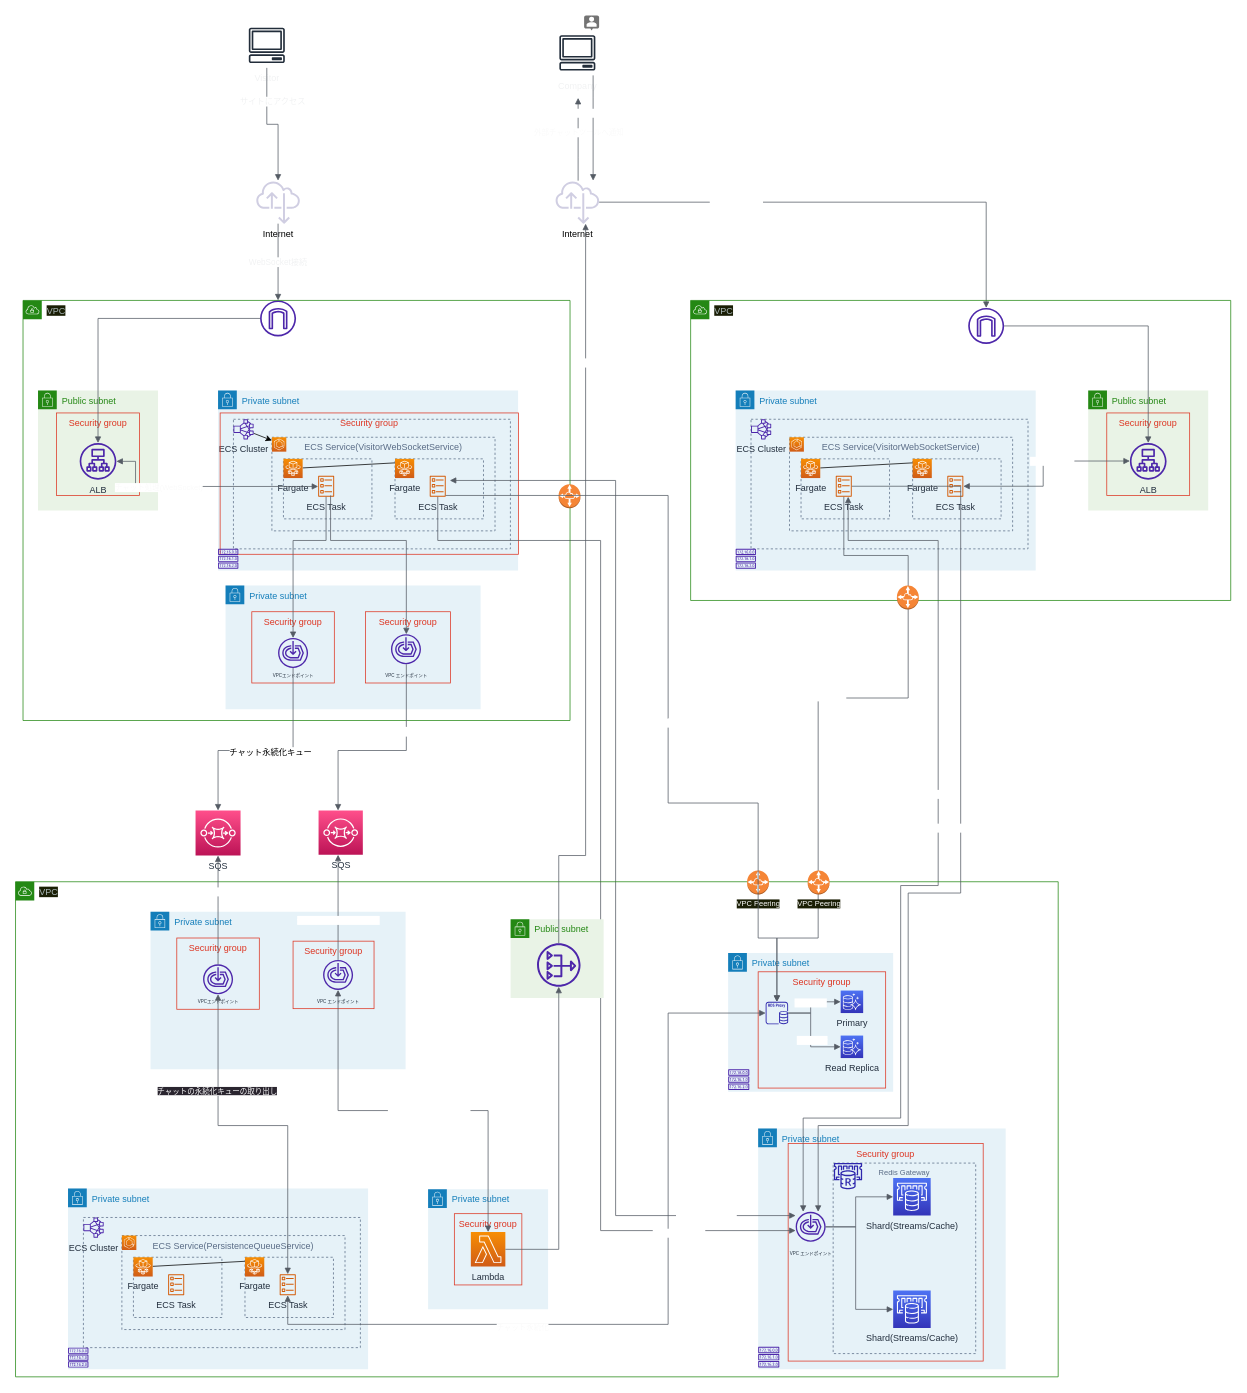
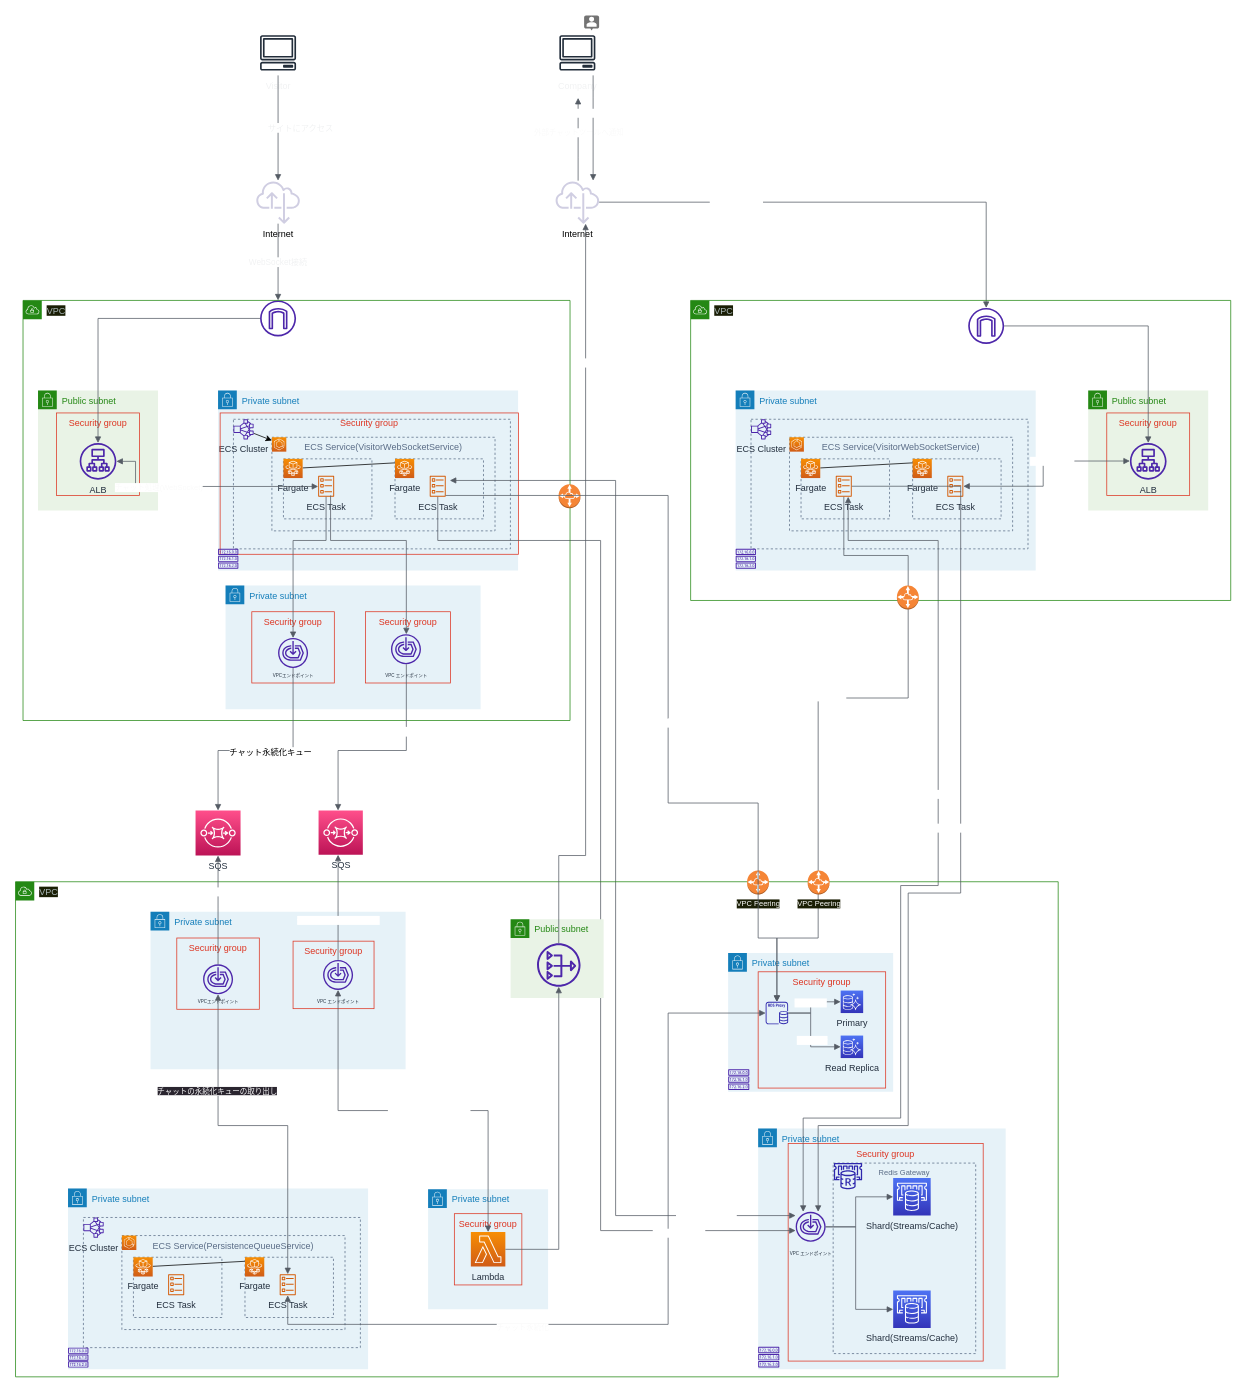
node "Visitor": moved (267, 45) -> (278, 53)
